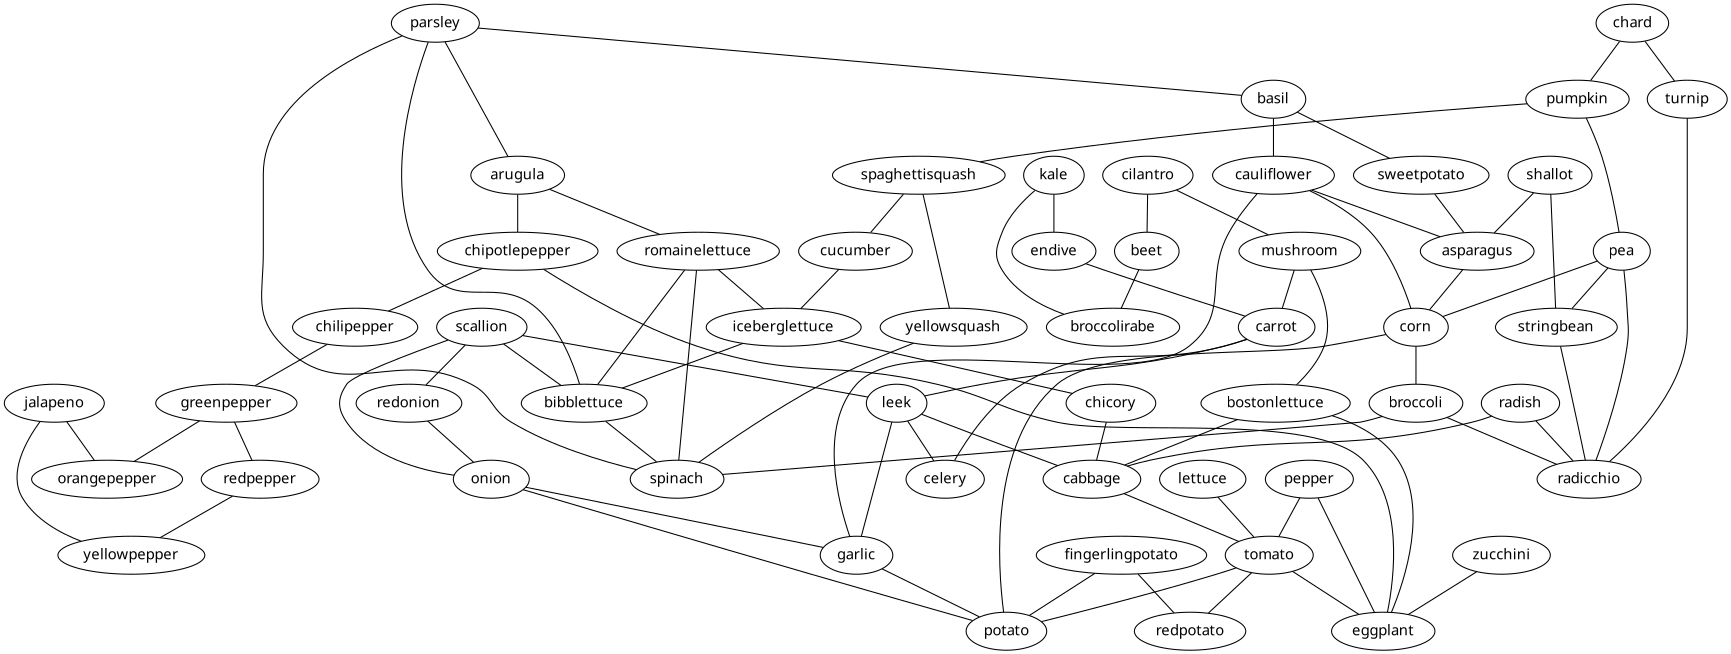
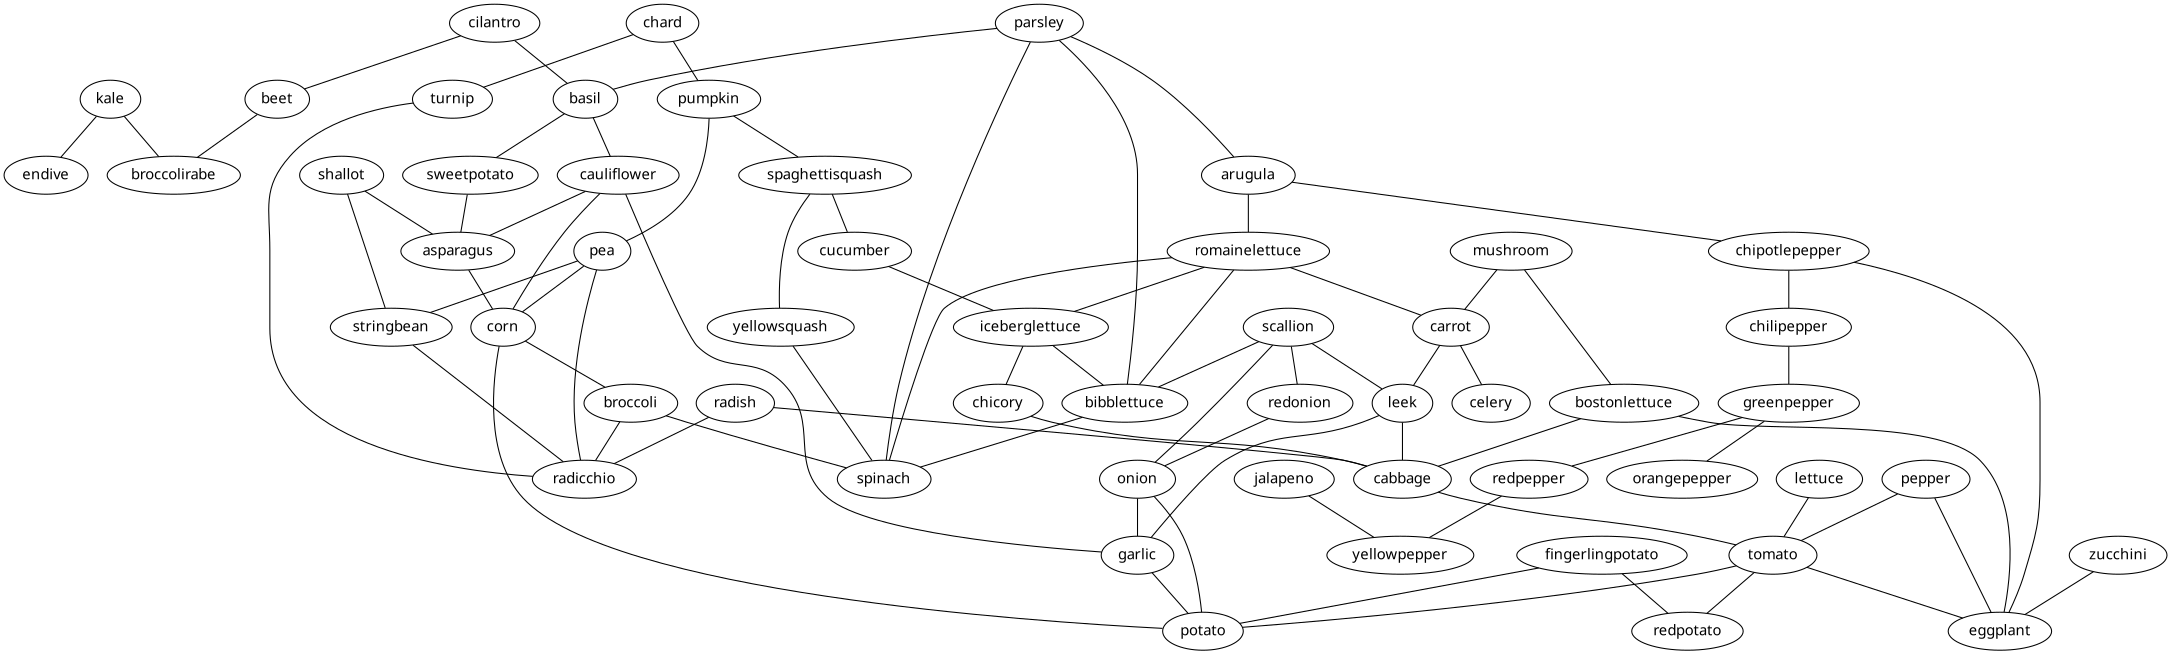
edge "cilantro" -- "mushroom": now "cilantro" -- "basil"
edge "endive" -- "carrot": now "romainelettuce" -- "carrot"
edge "jalapeno" -- "orangepepper": removed
edge "leek" -- "celery": removed
